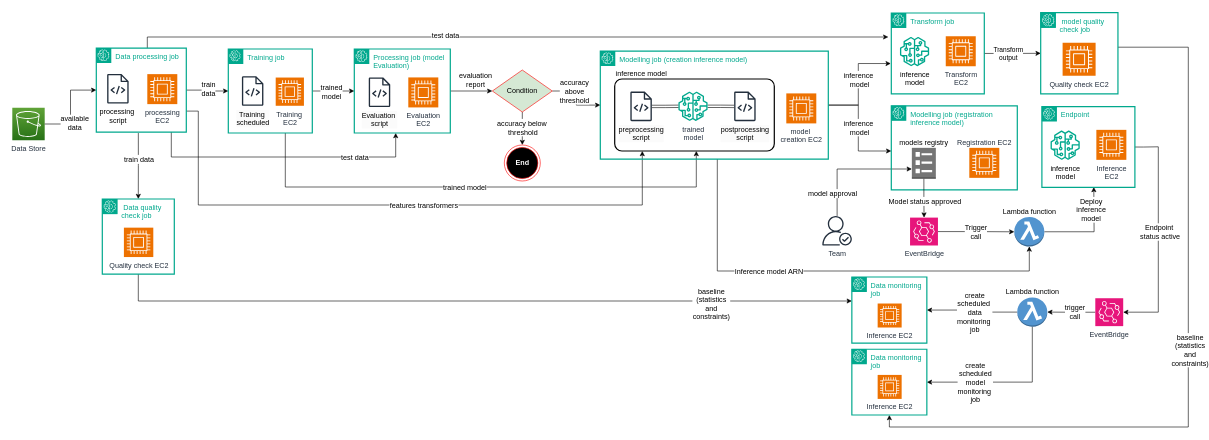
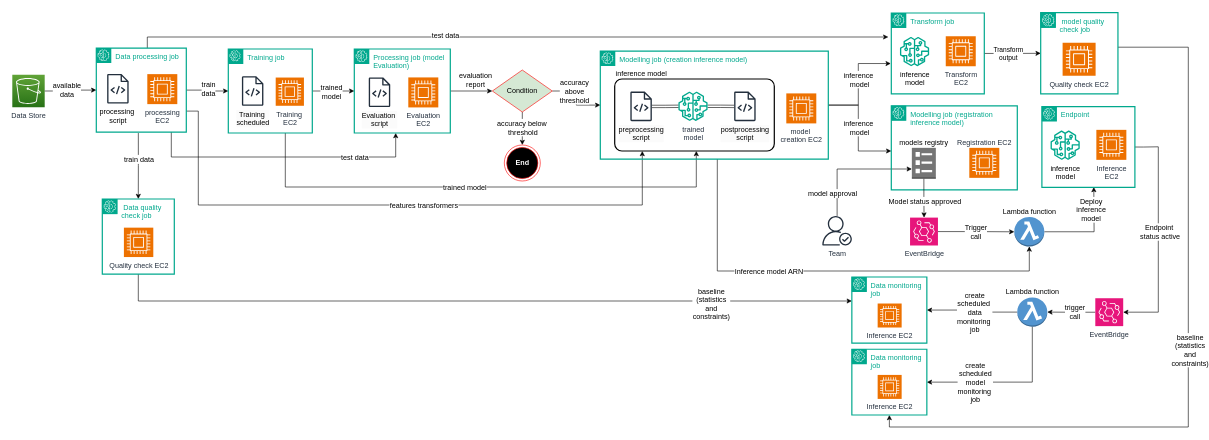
node "Data Store": moved (29, 124) -> (29, 91)
